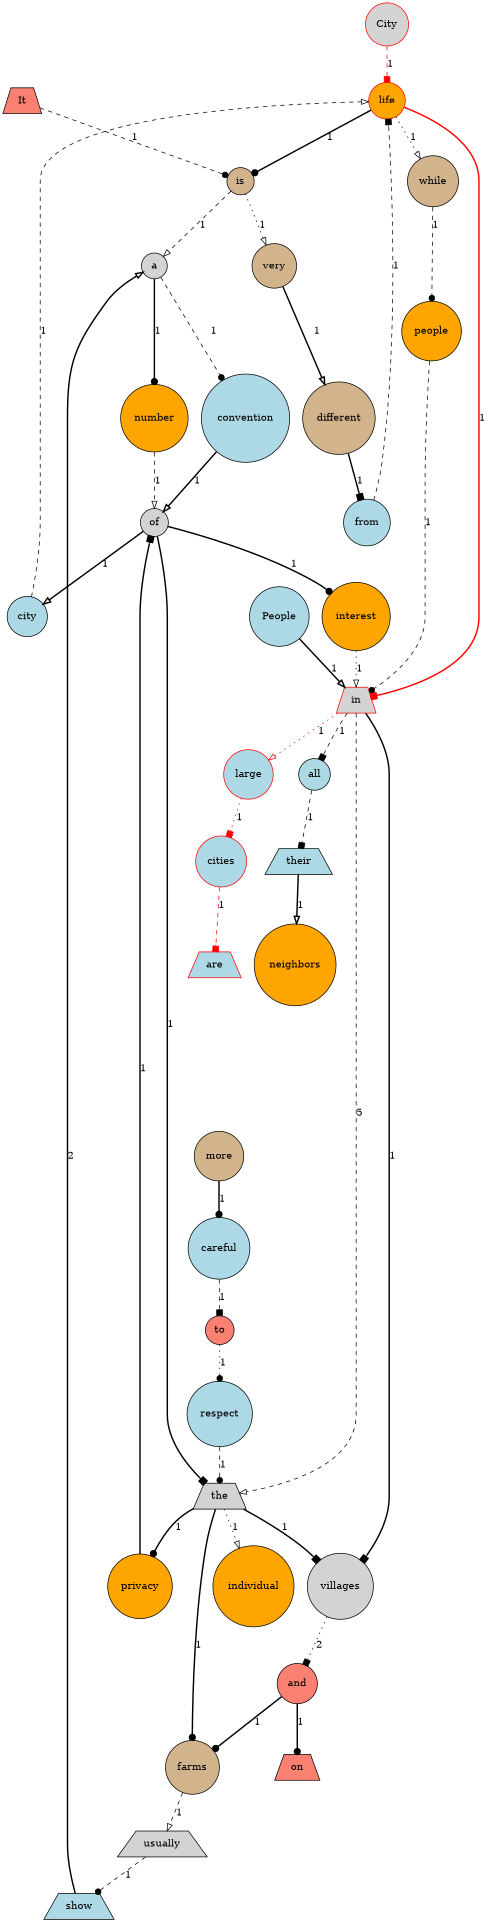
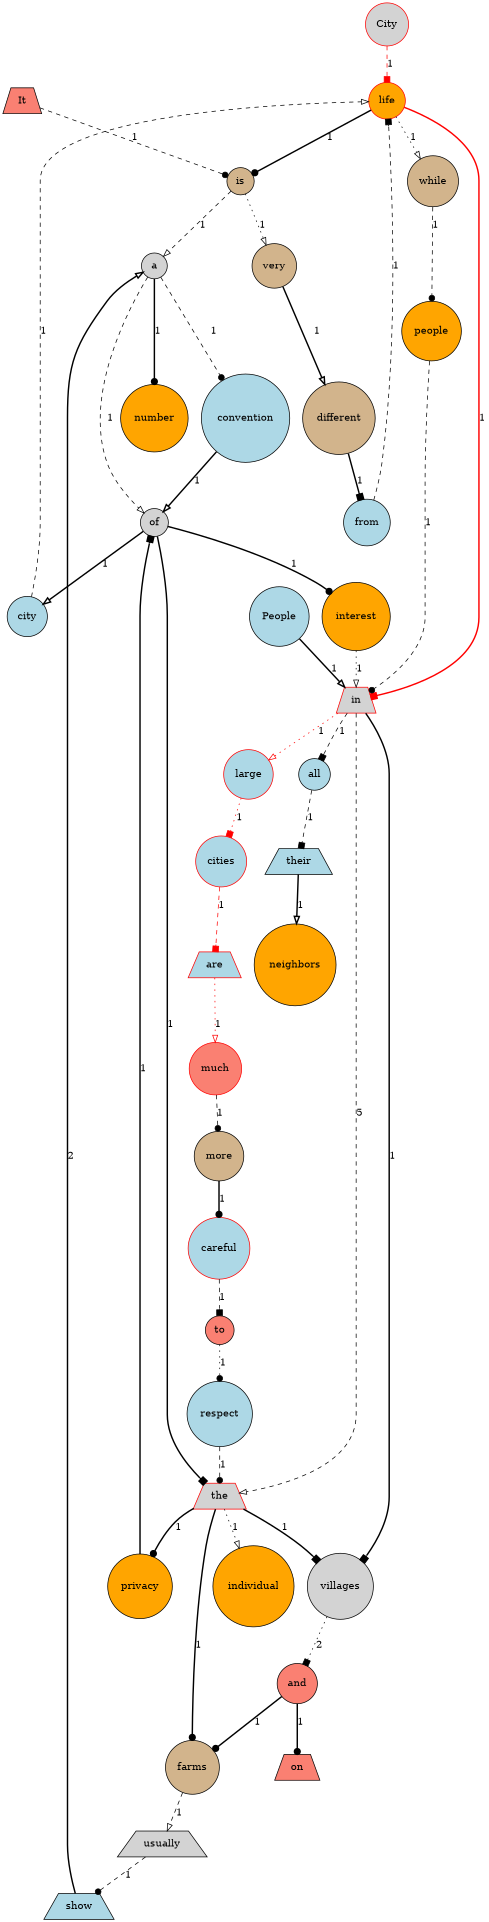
edge "number" -> "of": now "a" -> "of"
node "much": added
node "careful": color black -> red
node "the": color black -> red
